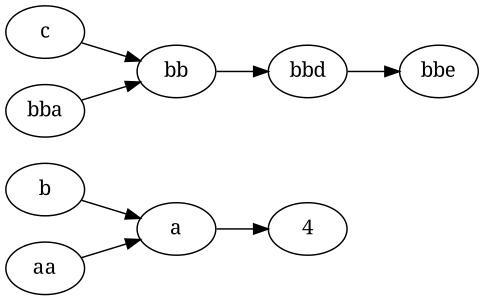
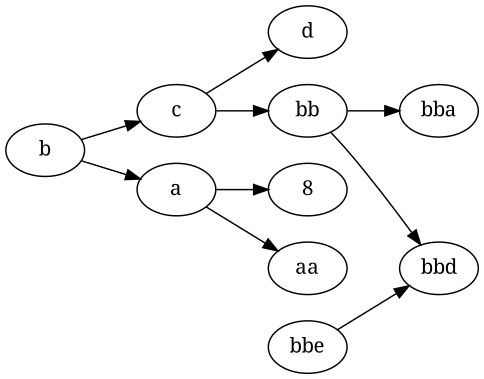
node "d": added
edge "bbd" -> "bbe": reversed
edge "bba" -> "bb": reversed
edge "b" -> "c": added
node "4": label "4" -> "8"
edge "aa" -> "a": reversed
